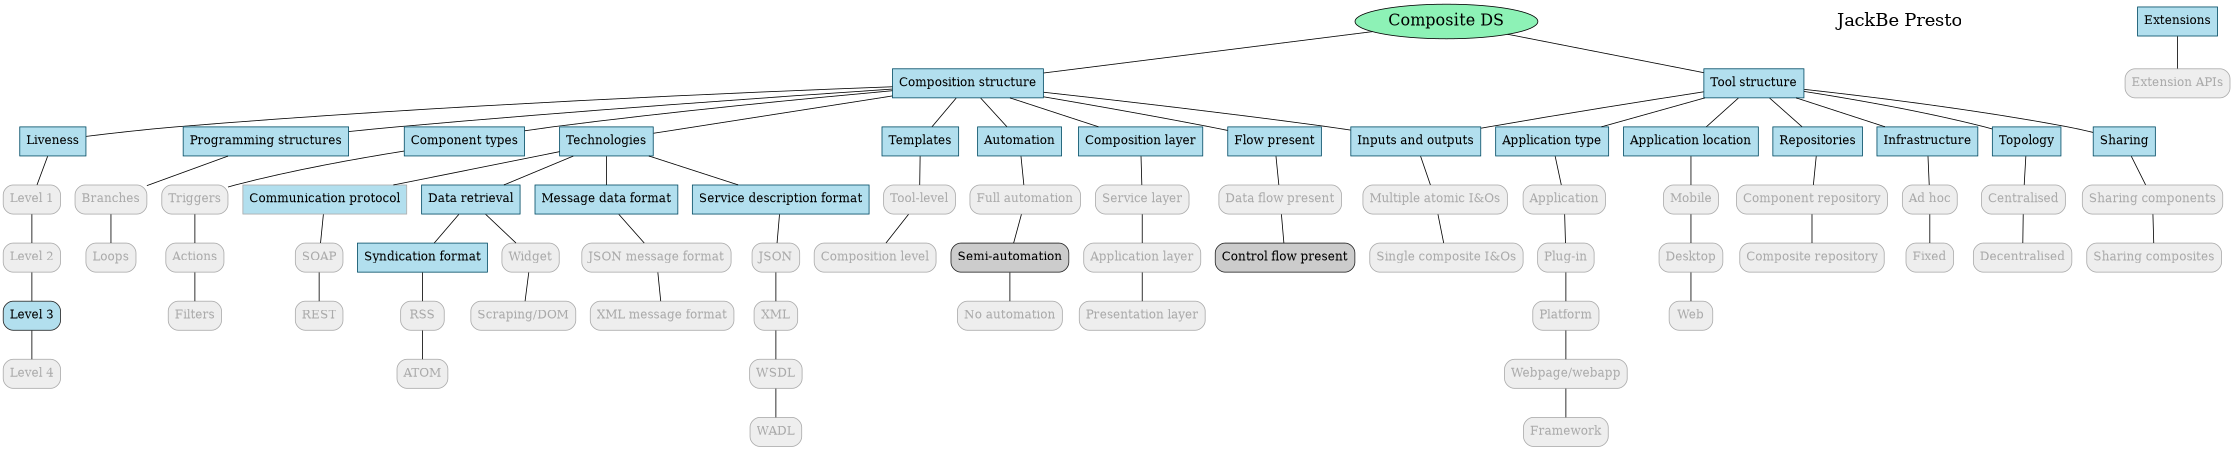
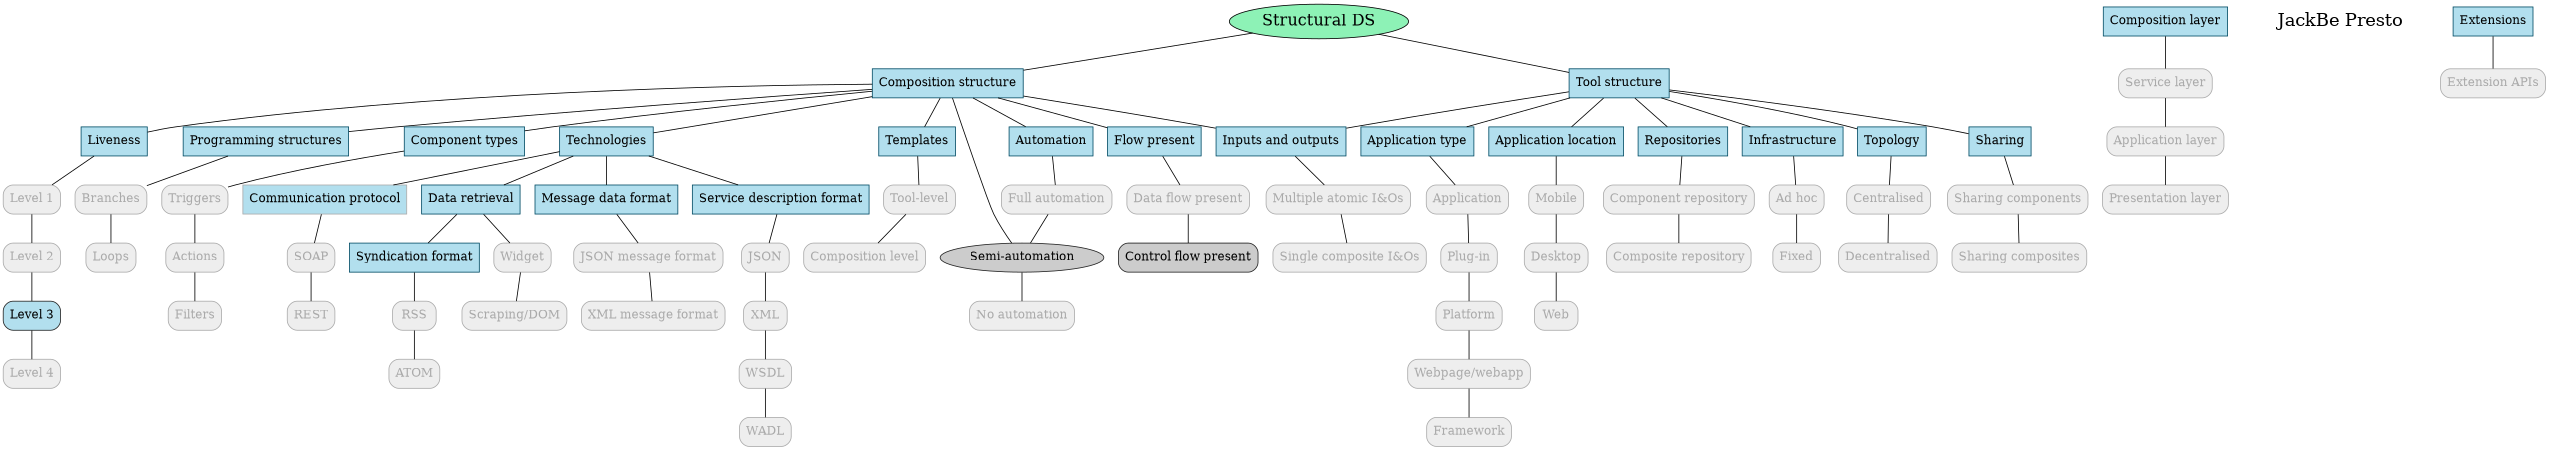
node "Composite DS": label "Composite DS" -> "Structural DS"
edge "Composition structure" -- "Composition layer": now "Composition structure" -- "Semi-automation"
node "Semi-automation": shape box -> ellipse
